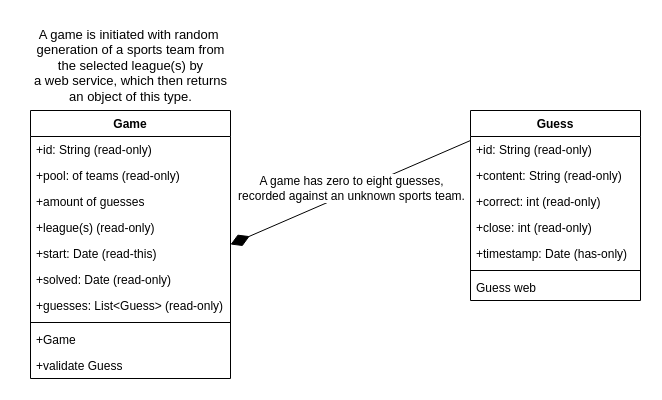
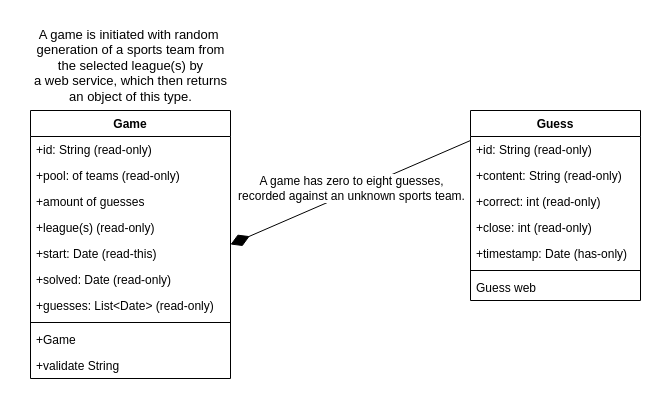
node "+guesses: List<Guess> (read-only)": label "+guesses: List<Guess> (read-only)" -> "+guesses: List<Date> (read-only)"
node "+validate Guess": label "+validate Guess" -> "+validate String"
